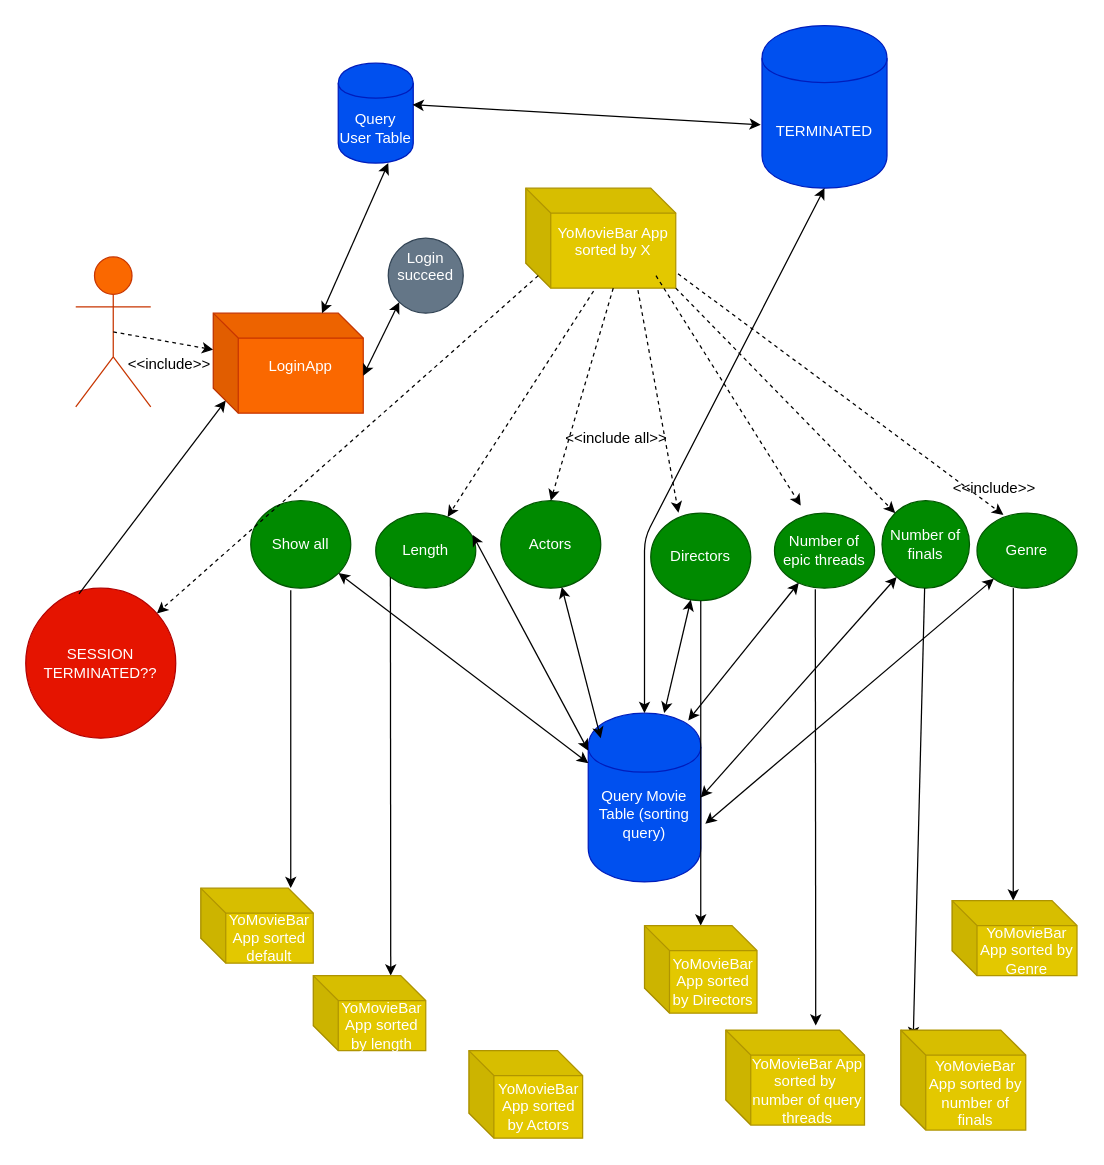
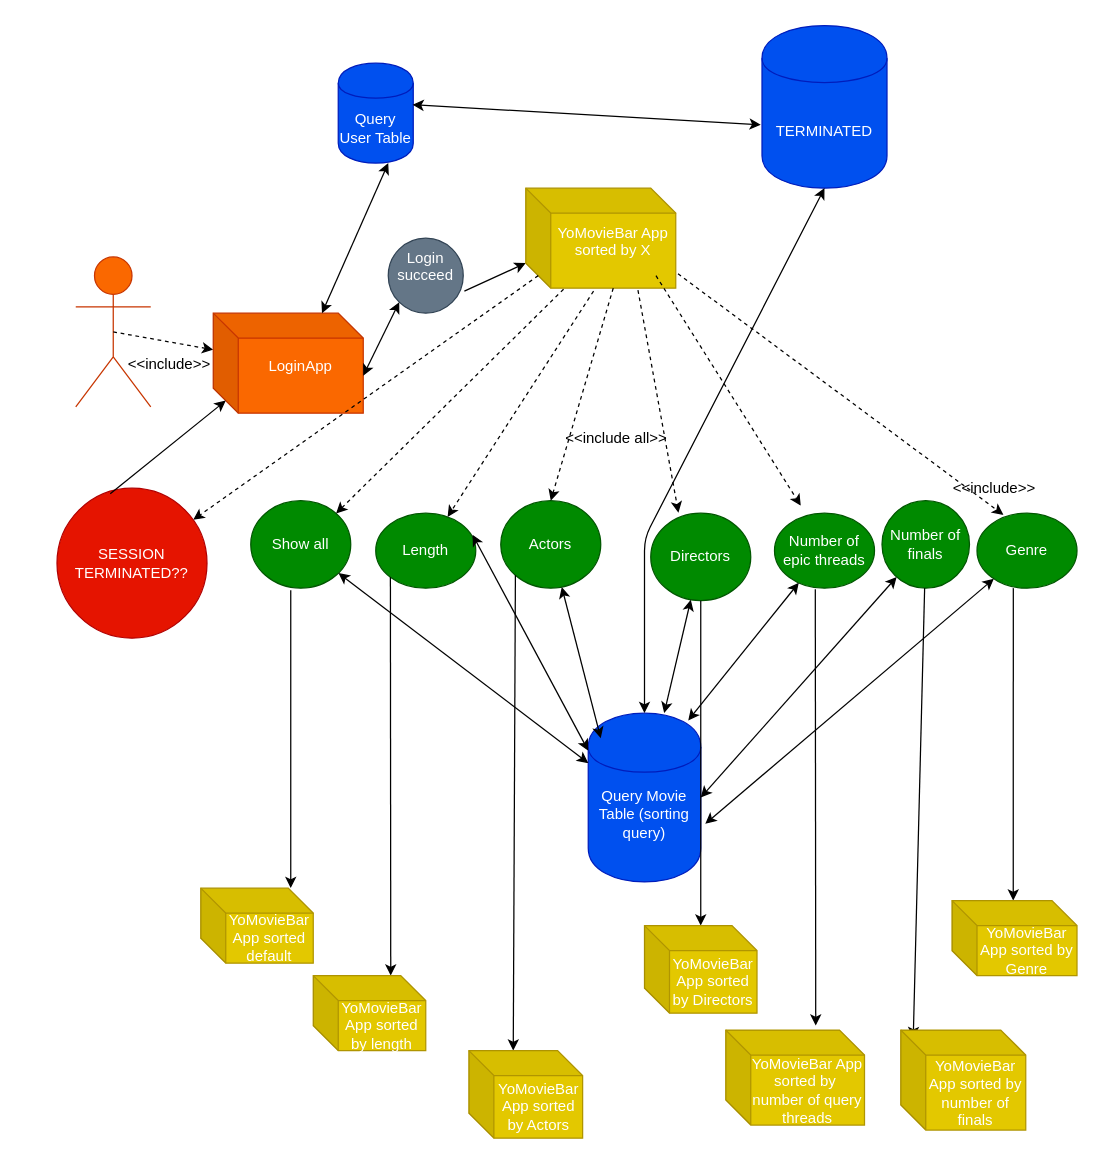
edge "Login succeed" -> "YoMovieBar App sorted by X": added
edge "YoMovieBar App sorted by X" -> "Show all": added
edge "YoMovieBar App sorted by X" -> "Number of finals": removed
node "SESSION TERMINATED??": moved (101, 663) -> (132, 563)
edge "Actors" -> "YoMovieBar App sorted by Actors": added
